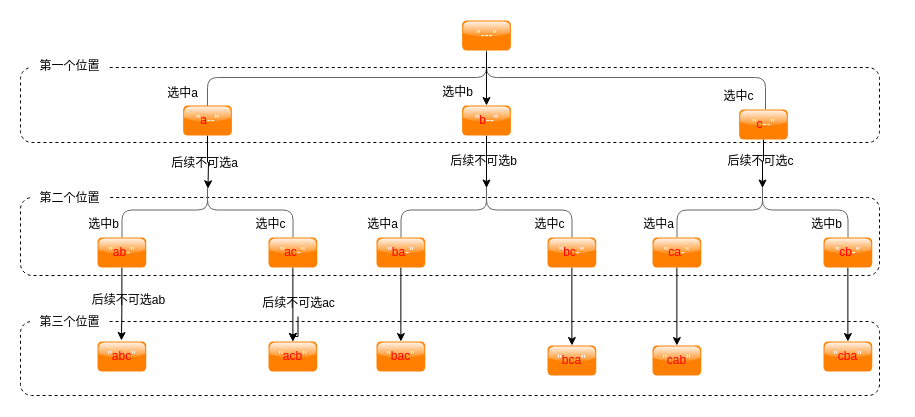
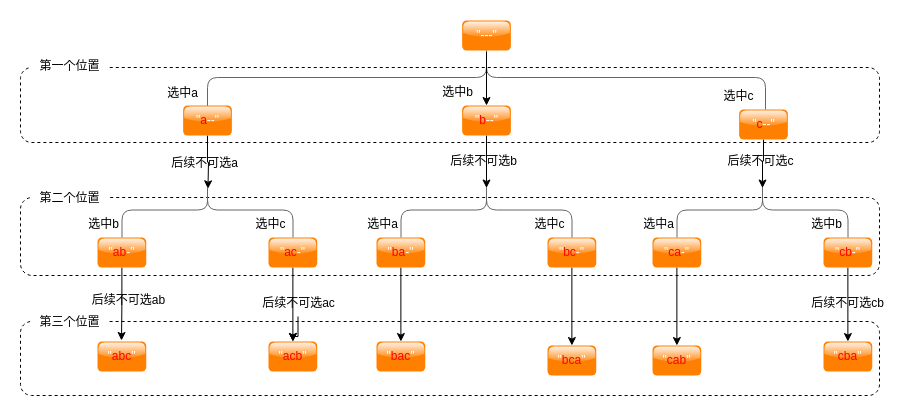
node "后续不可选cb": added
